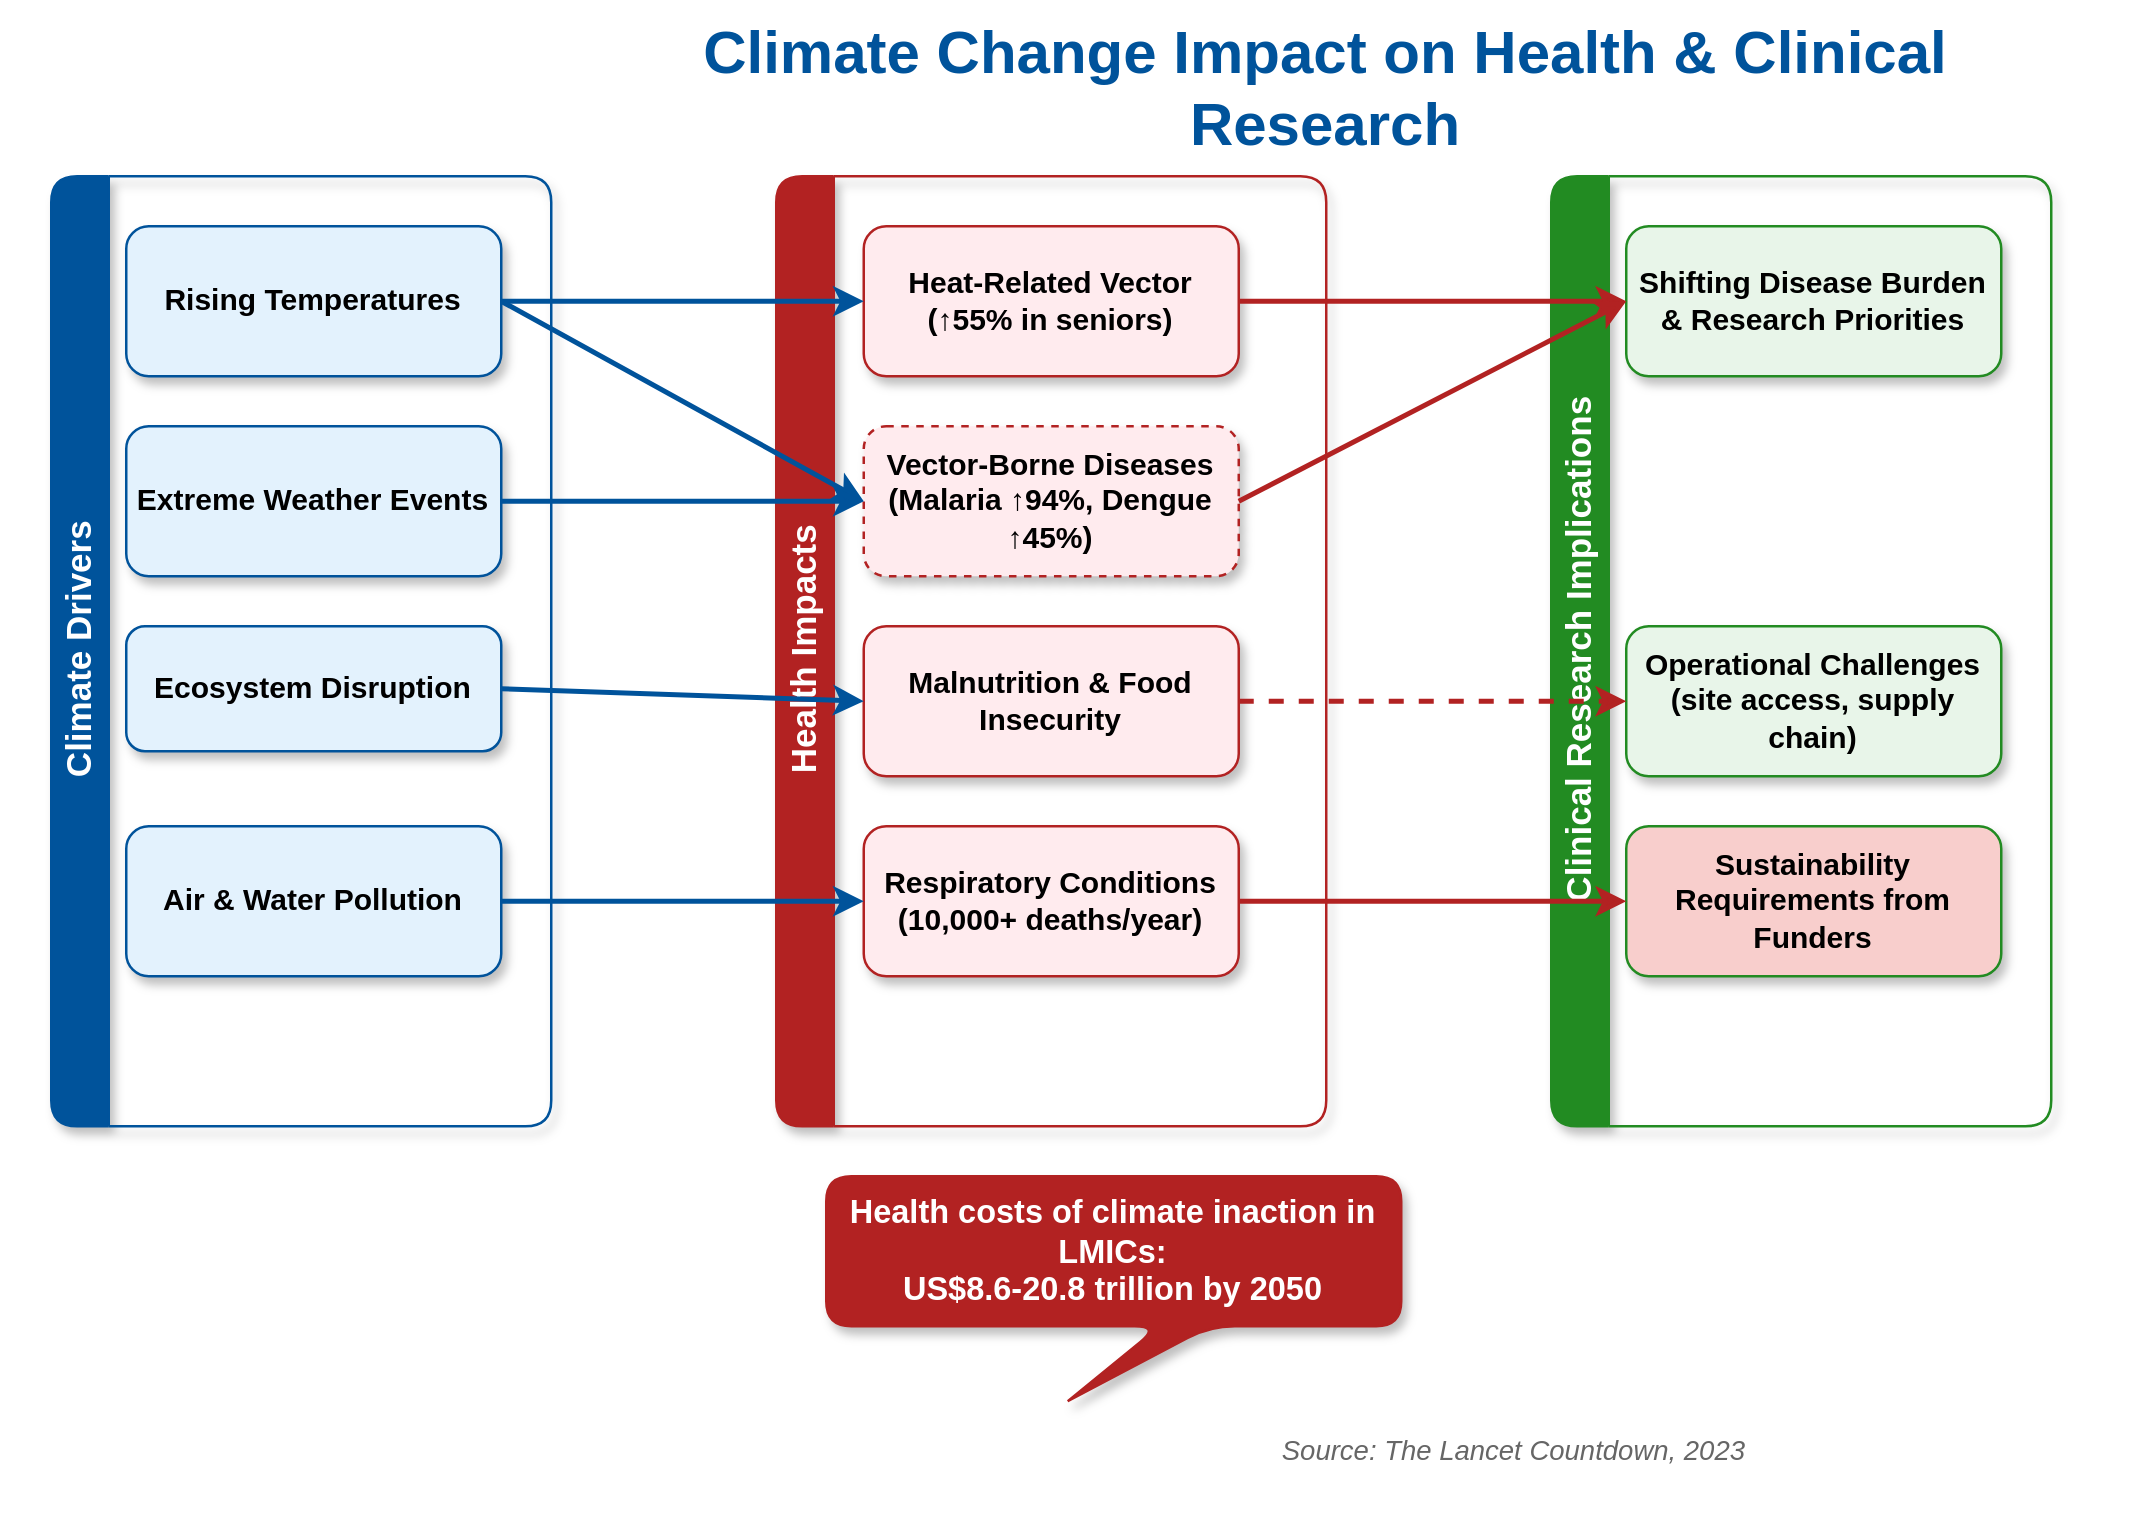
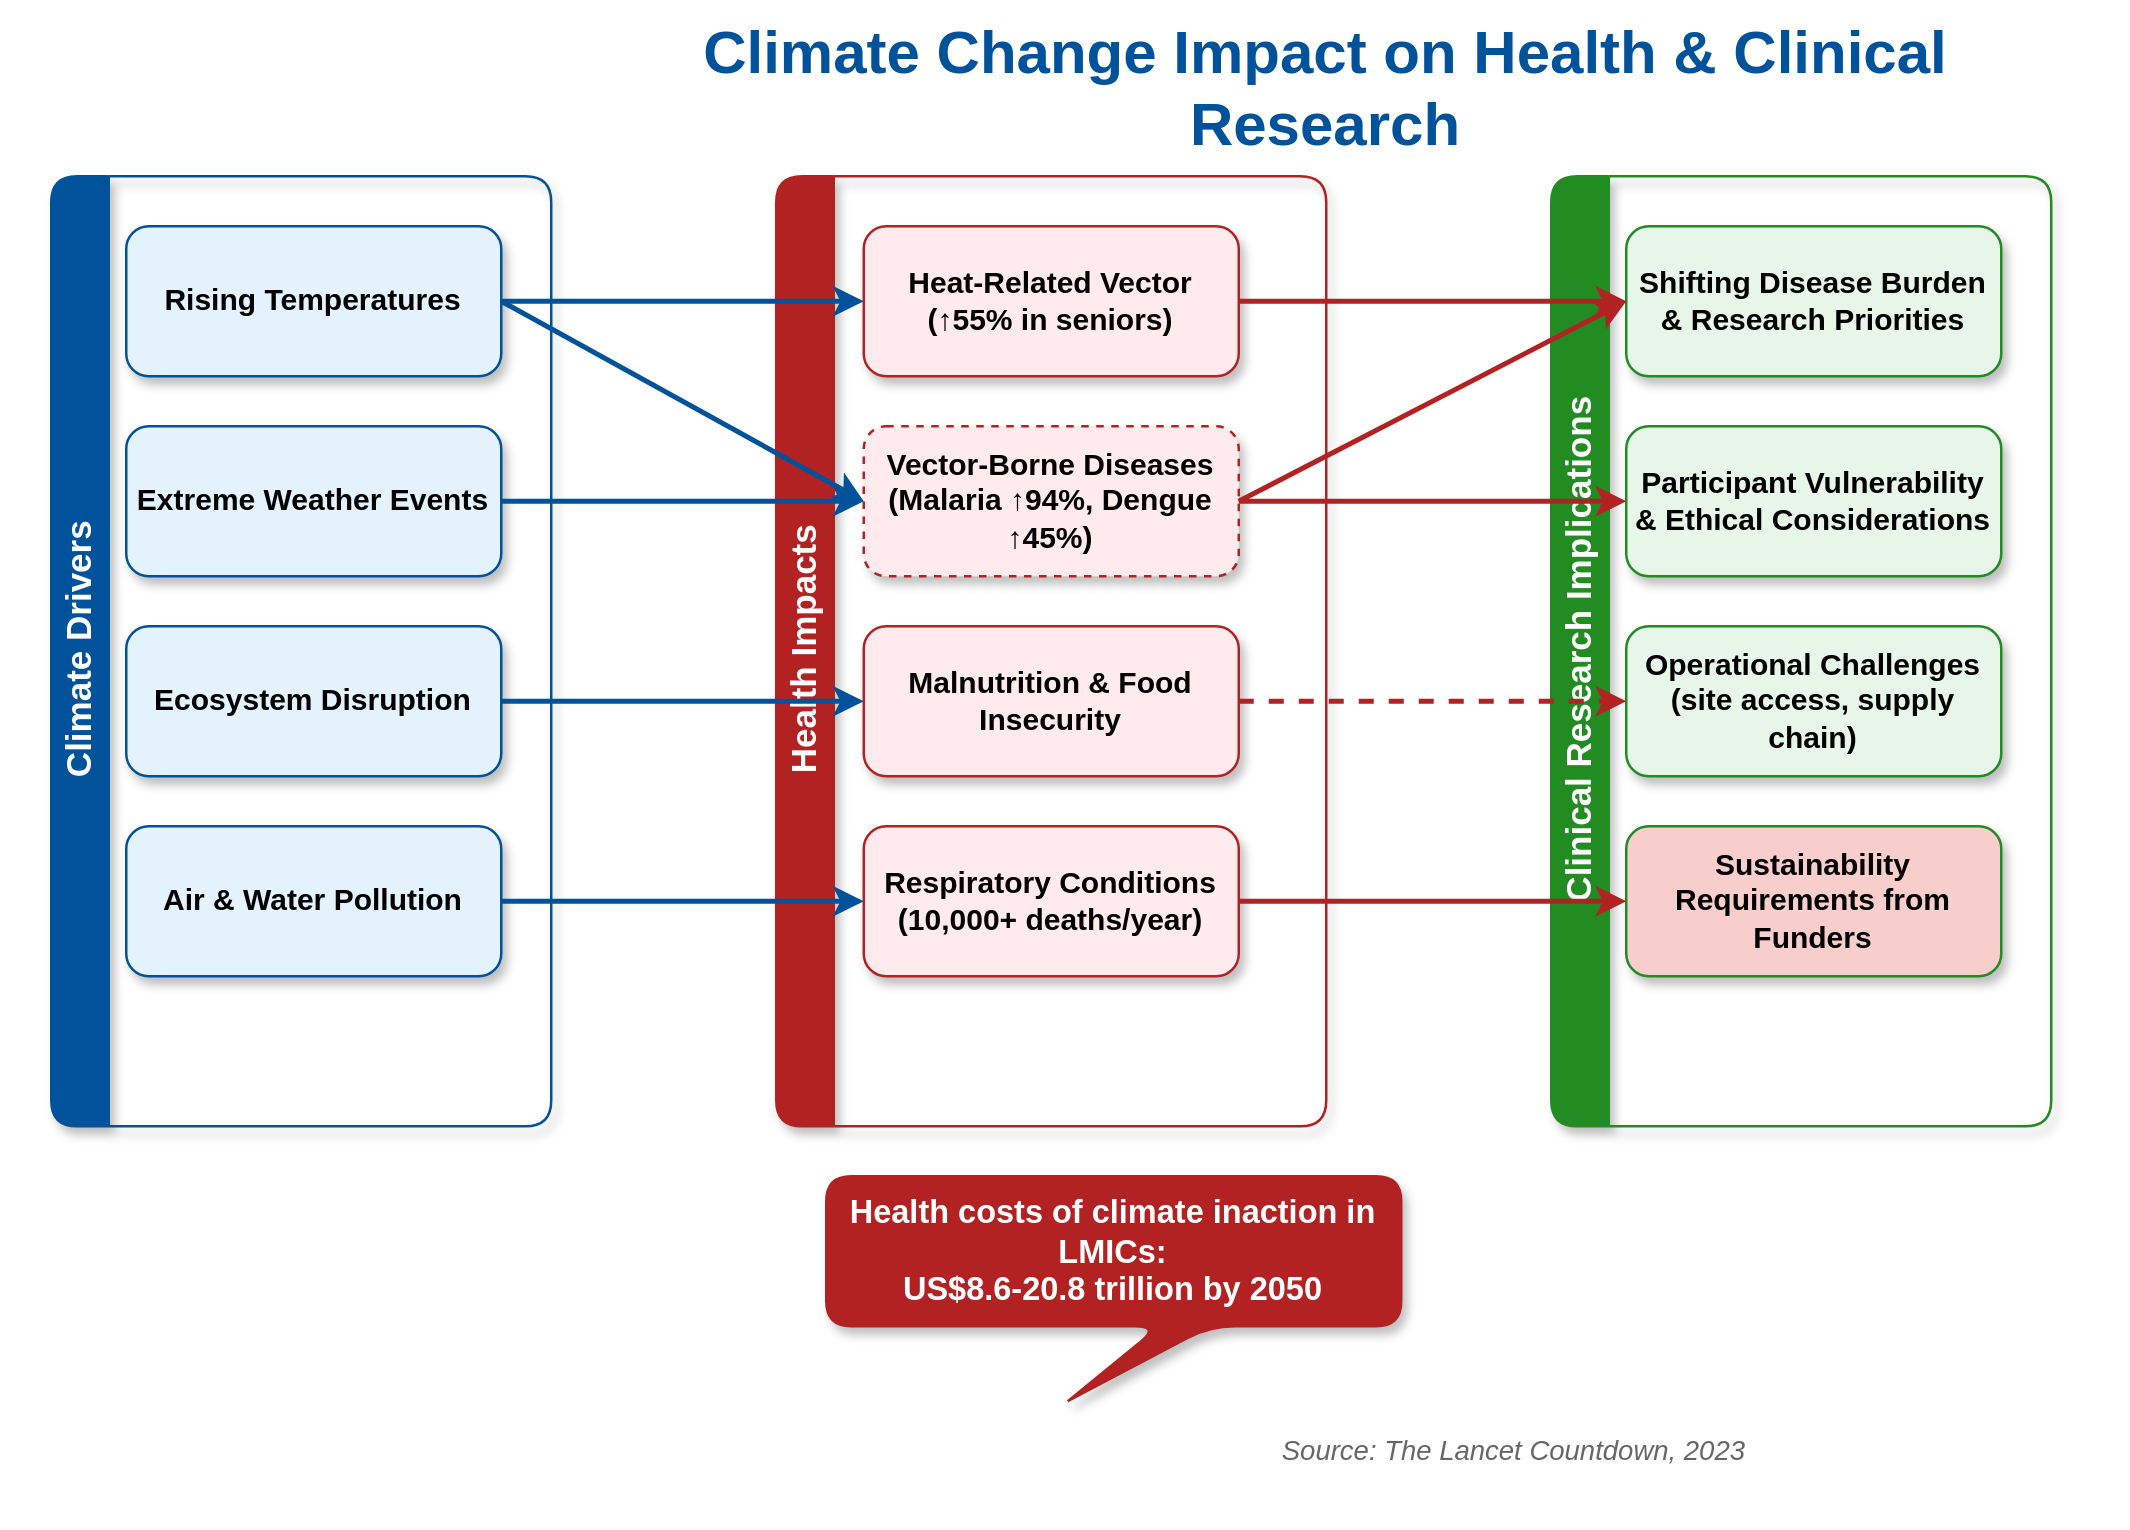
edge "Vector-Borne Diseases (Malaria ↑94%, Dengue ↑45%)" -> "Participant Vulnerability & Ethical Considerations": added
node "Participant Vulnerability & Ethical Considerations": added
node "Ecosystem Disruption": size 375x125 -> 375x150
